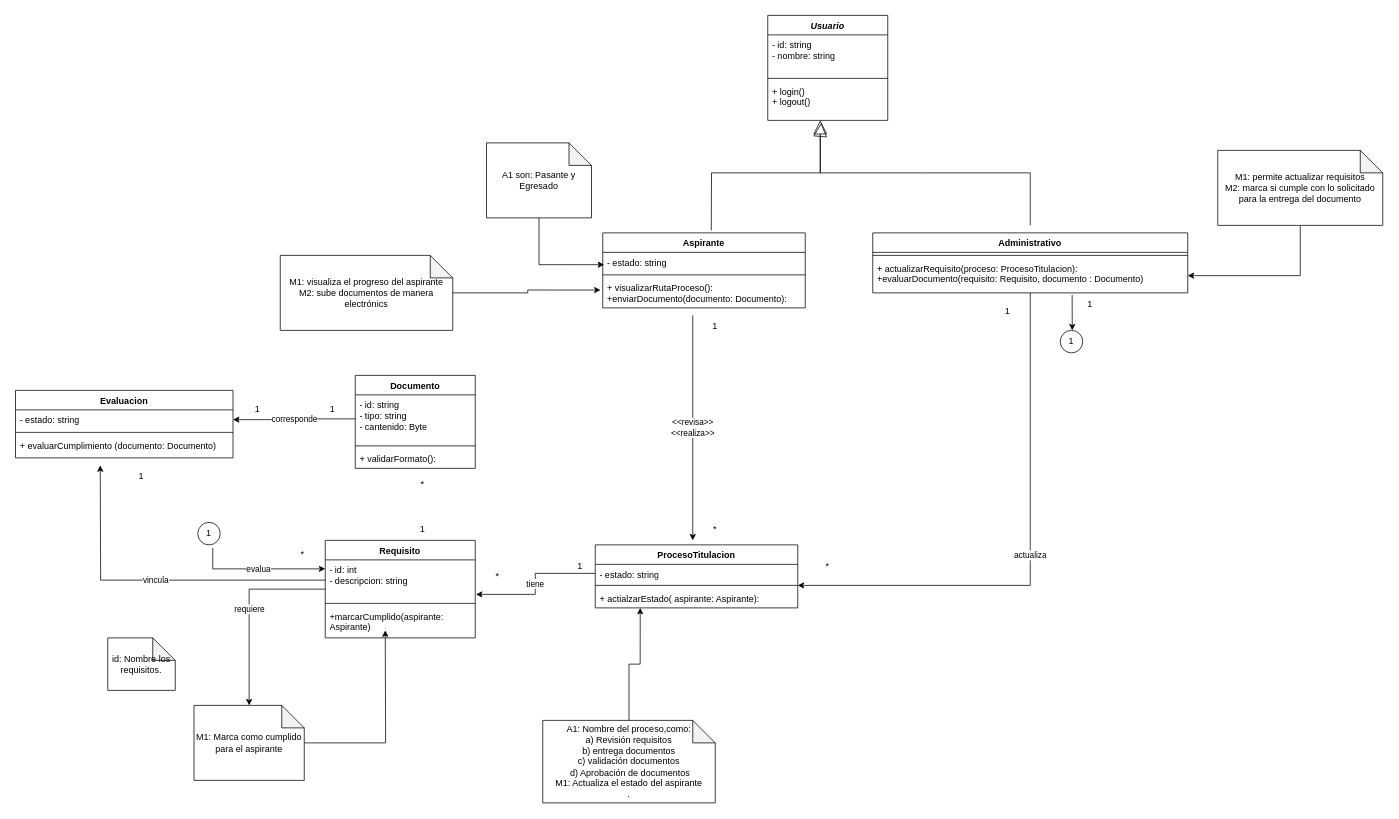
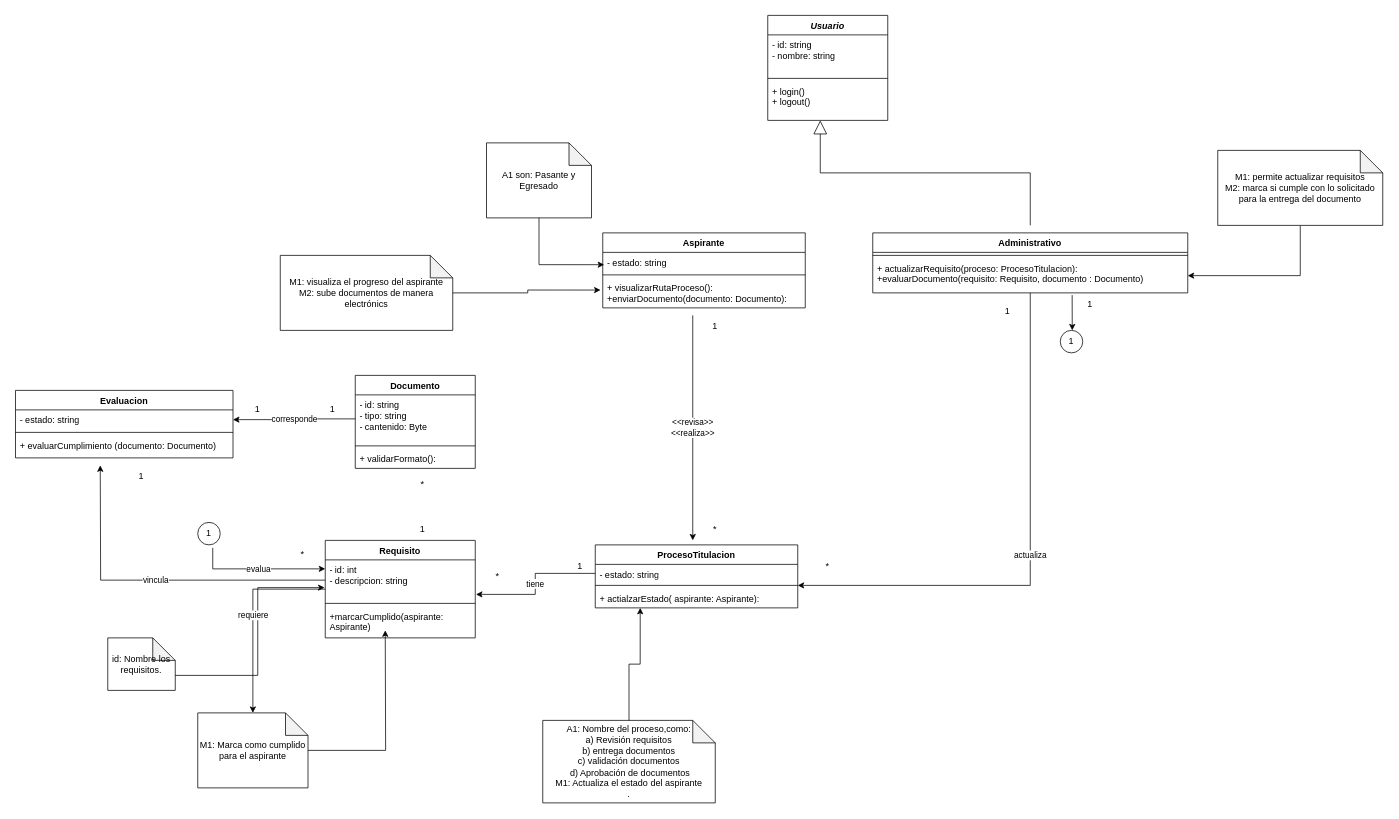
edge "Aspirante" -> "+ login() + logout()": removed
edge "id: Nombre los requisitos." -> "- id: int - descripcion: string": added
node "M1: Marca como cumplido para el aspirante": moved (249, 743) -> (253, 750)
